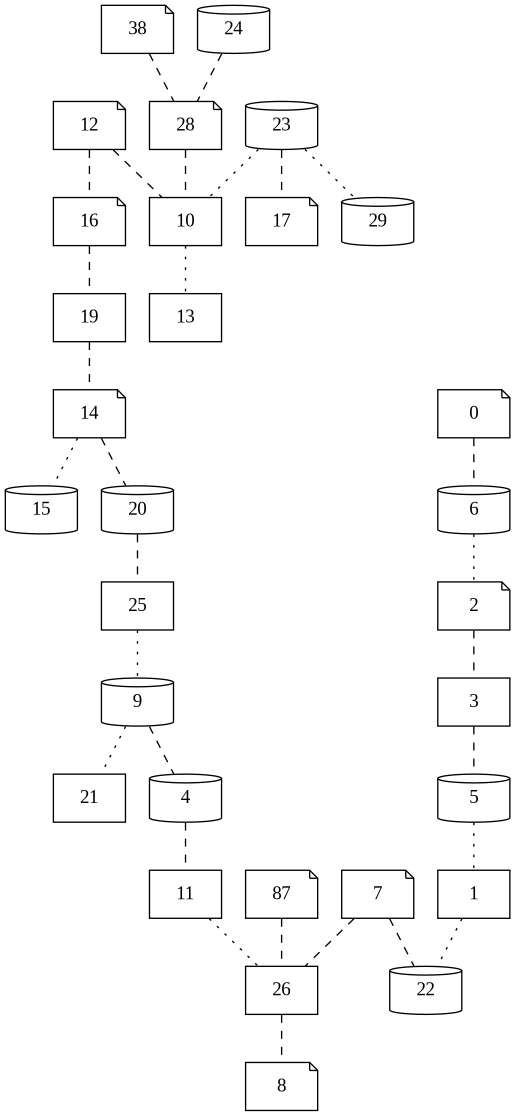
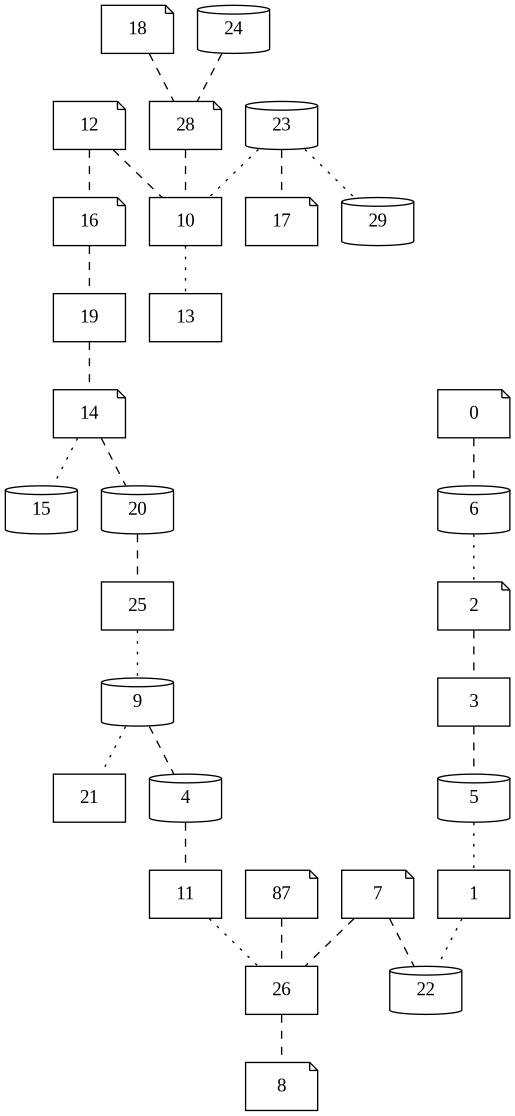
node "38": label "38" -> "18"
